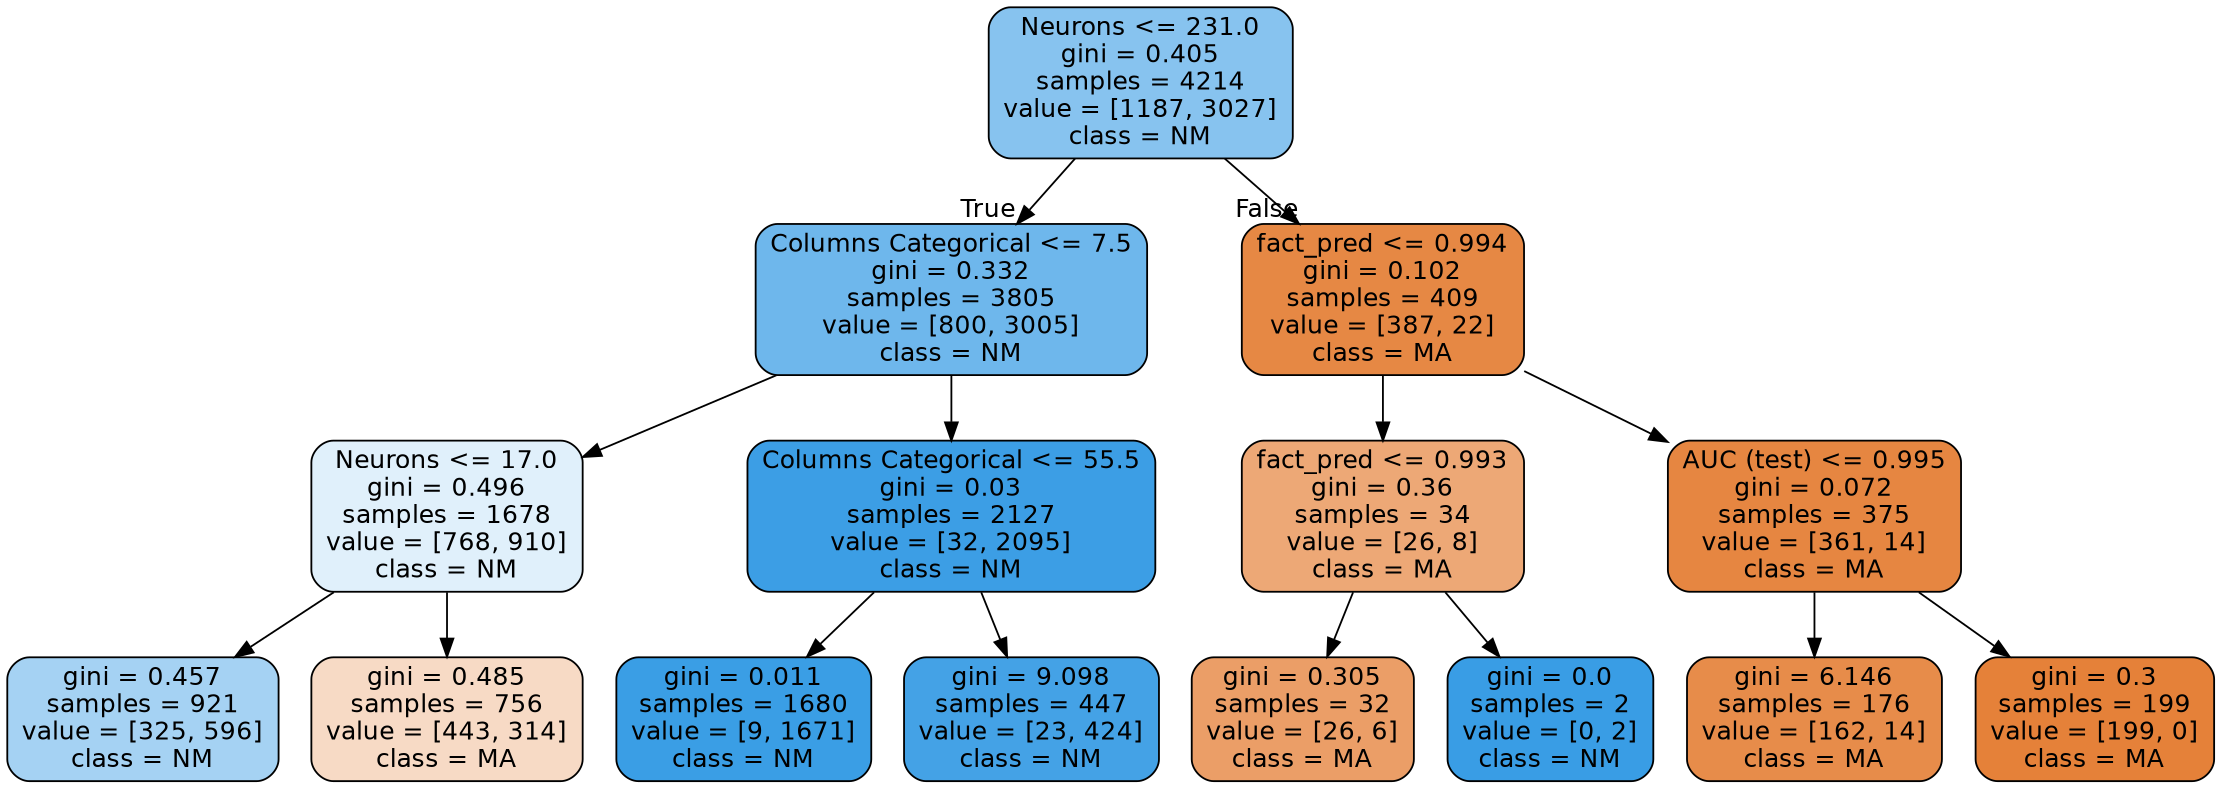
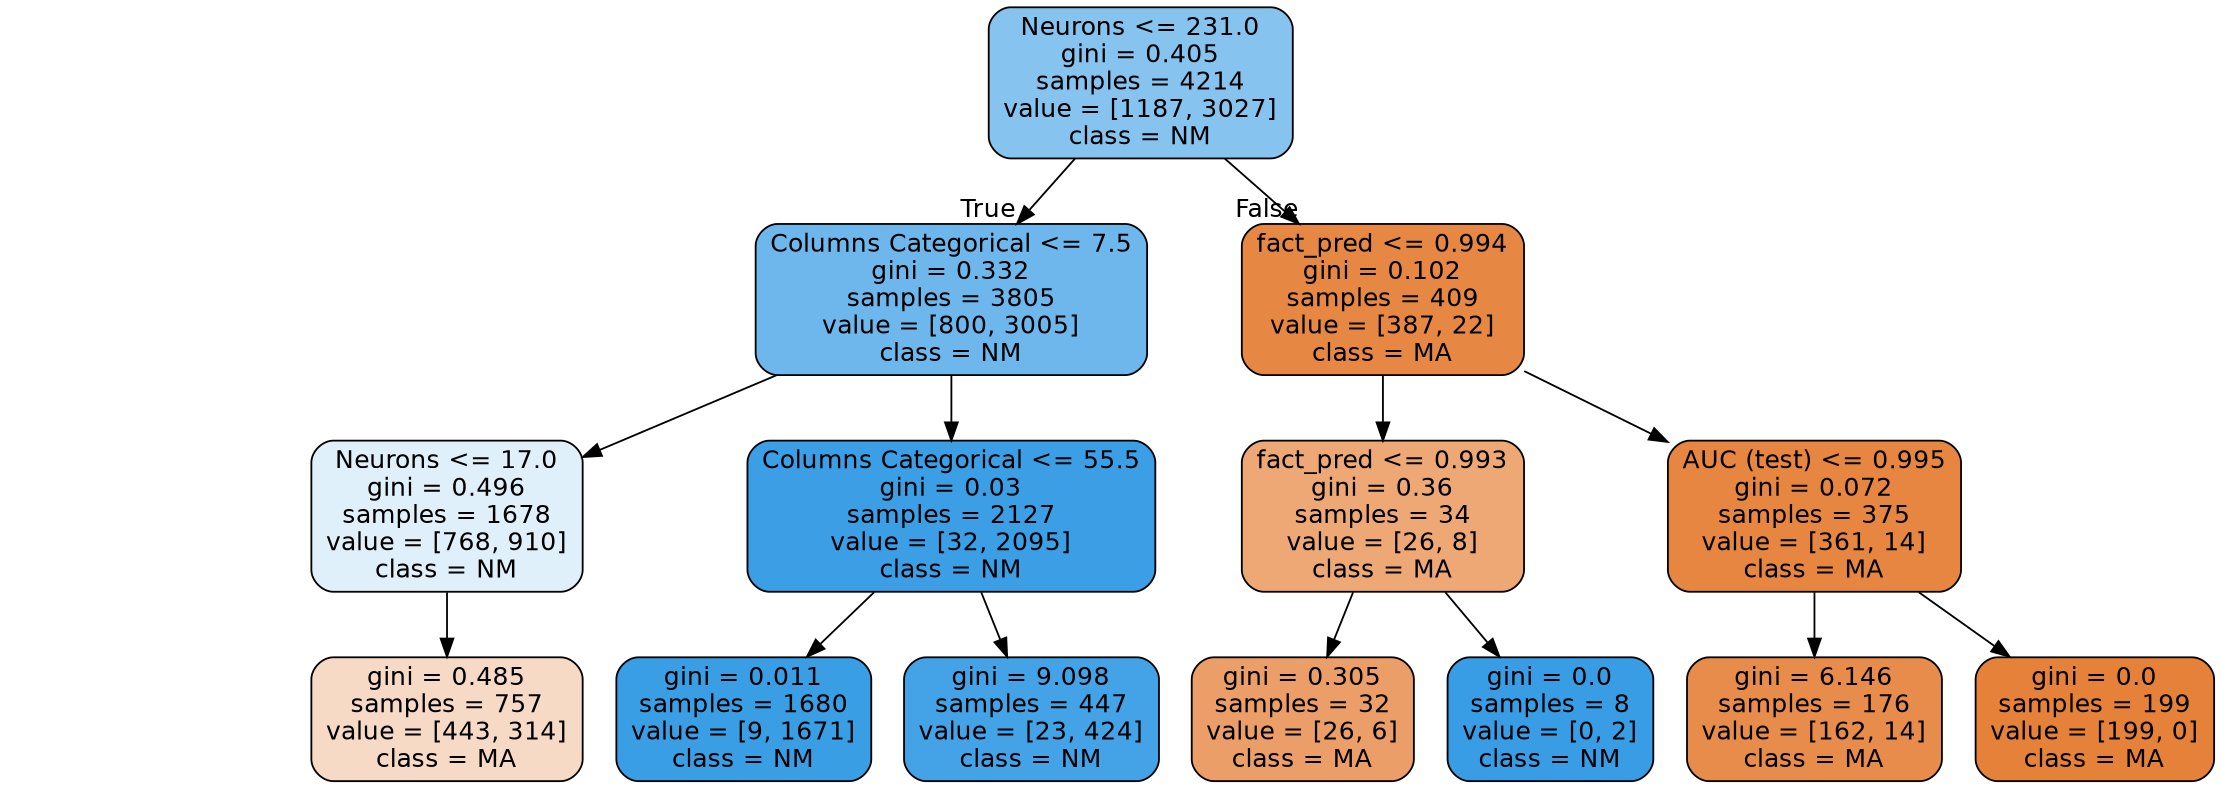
node "gini = 0.457 samples = 921 value = [325, 596] class = NM": removed
node "gini = 0.485 samples = 756 value = [443, 314] class = MA": label "gini = 0.485 samples = 756 value = [443, 314] class = MA" -> "gini = 0.485 samples = 757 value = [443, 314] class = MA"
node "gini = 0.0 samples = 2 value = [0, 2] class = NM": label "gini = 0.0 samples = 2 value = [0, 2] class = NM" -> "gini = 0.0 samples = 8 value = [0, 2] class = NM"
node "gini = 0.3 samples = 199 value = [199, 0] class = MA": label "gini = 0.3 samples = 199 value = [199, 0] class = MA" -> "gini = 0.0 samples = 199 value = [199, 0] class = MA"
